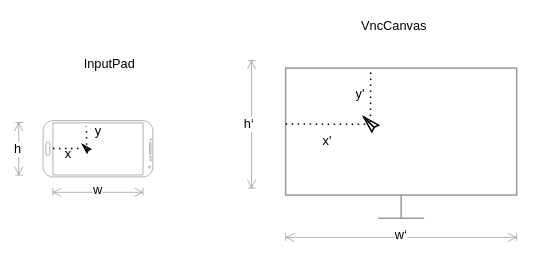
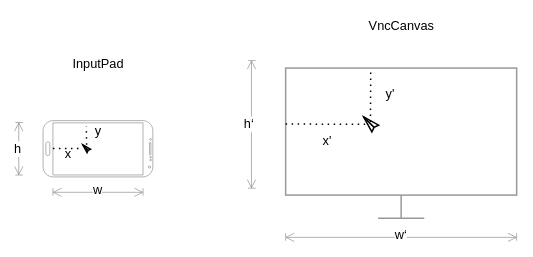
node "VncCanvas": moved (393, 27) -> (401, 27)
node "InputPad": moved (109, 64) -> (98, 64)
node "y'": moved (360, 94) -> (390, 94)
